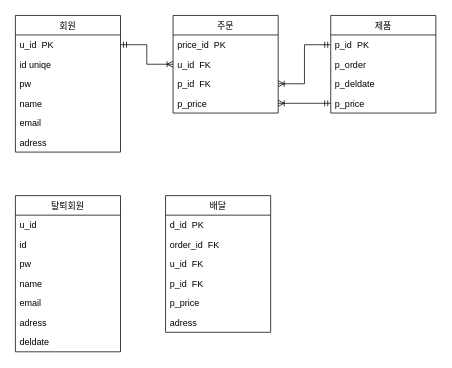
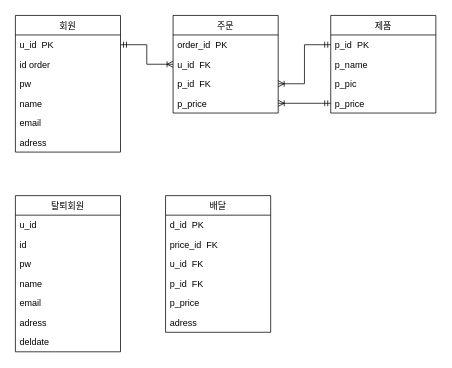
node "price_id PK": label "price_id PK" -> "order_id PK"
node "id uniqe": label "id uniqe" -> "id order"
node "p_order": label "p_order" -> "p_name"
node "p_deldate": label "p_deldate" -> "p_pic"
node "order_id FK": label "order_id FK" -> "price_id FK"
